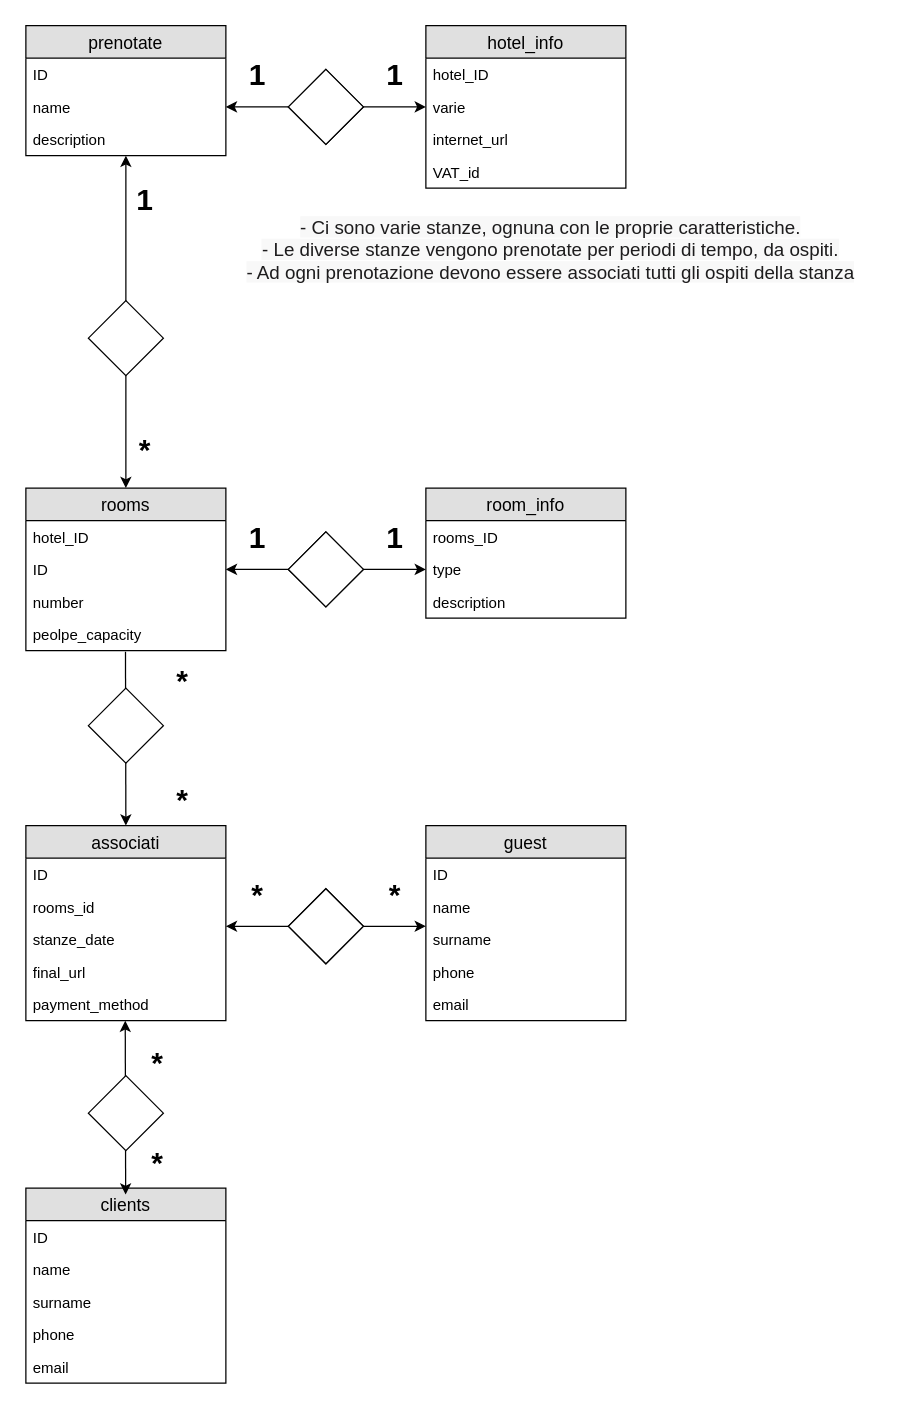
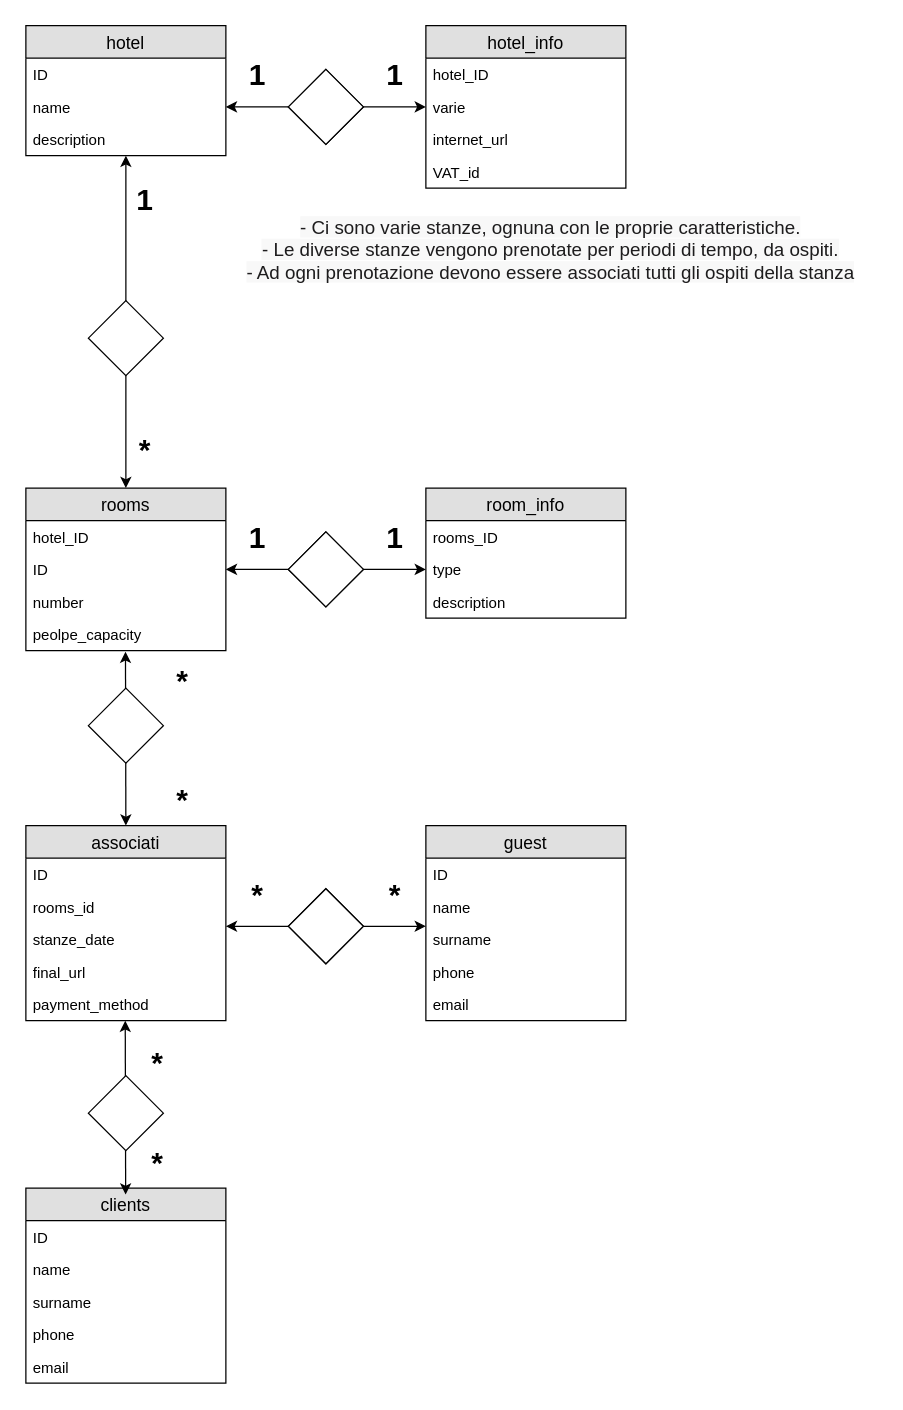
node "prenotate": label "prenotate" -> "hotel"
edge "peolpe_capacity" -> "associati": arrowhead none -> classic
